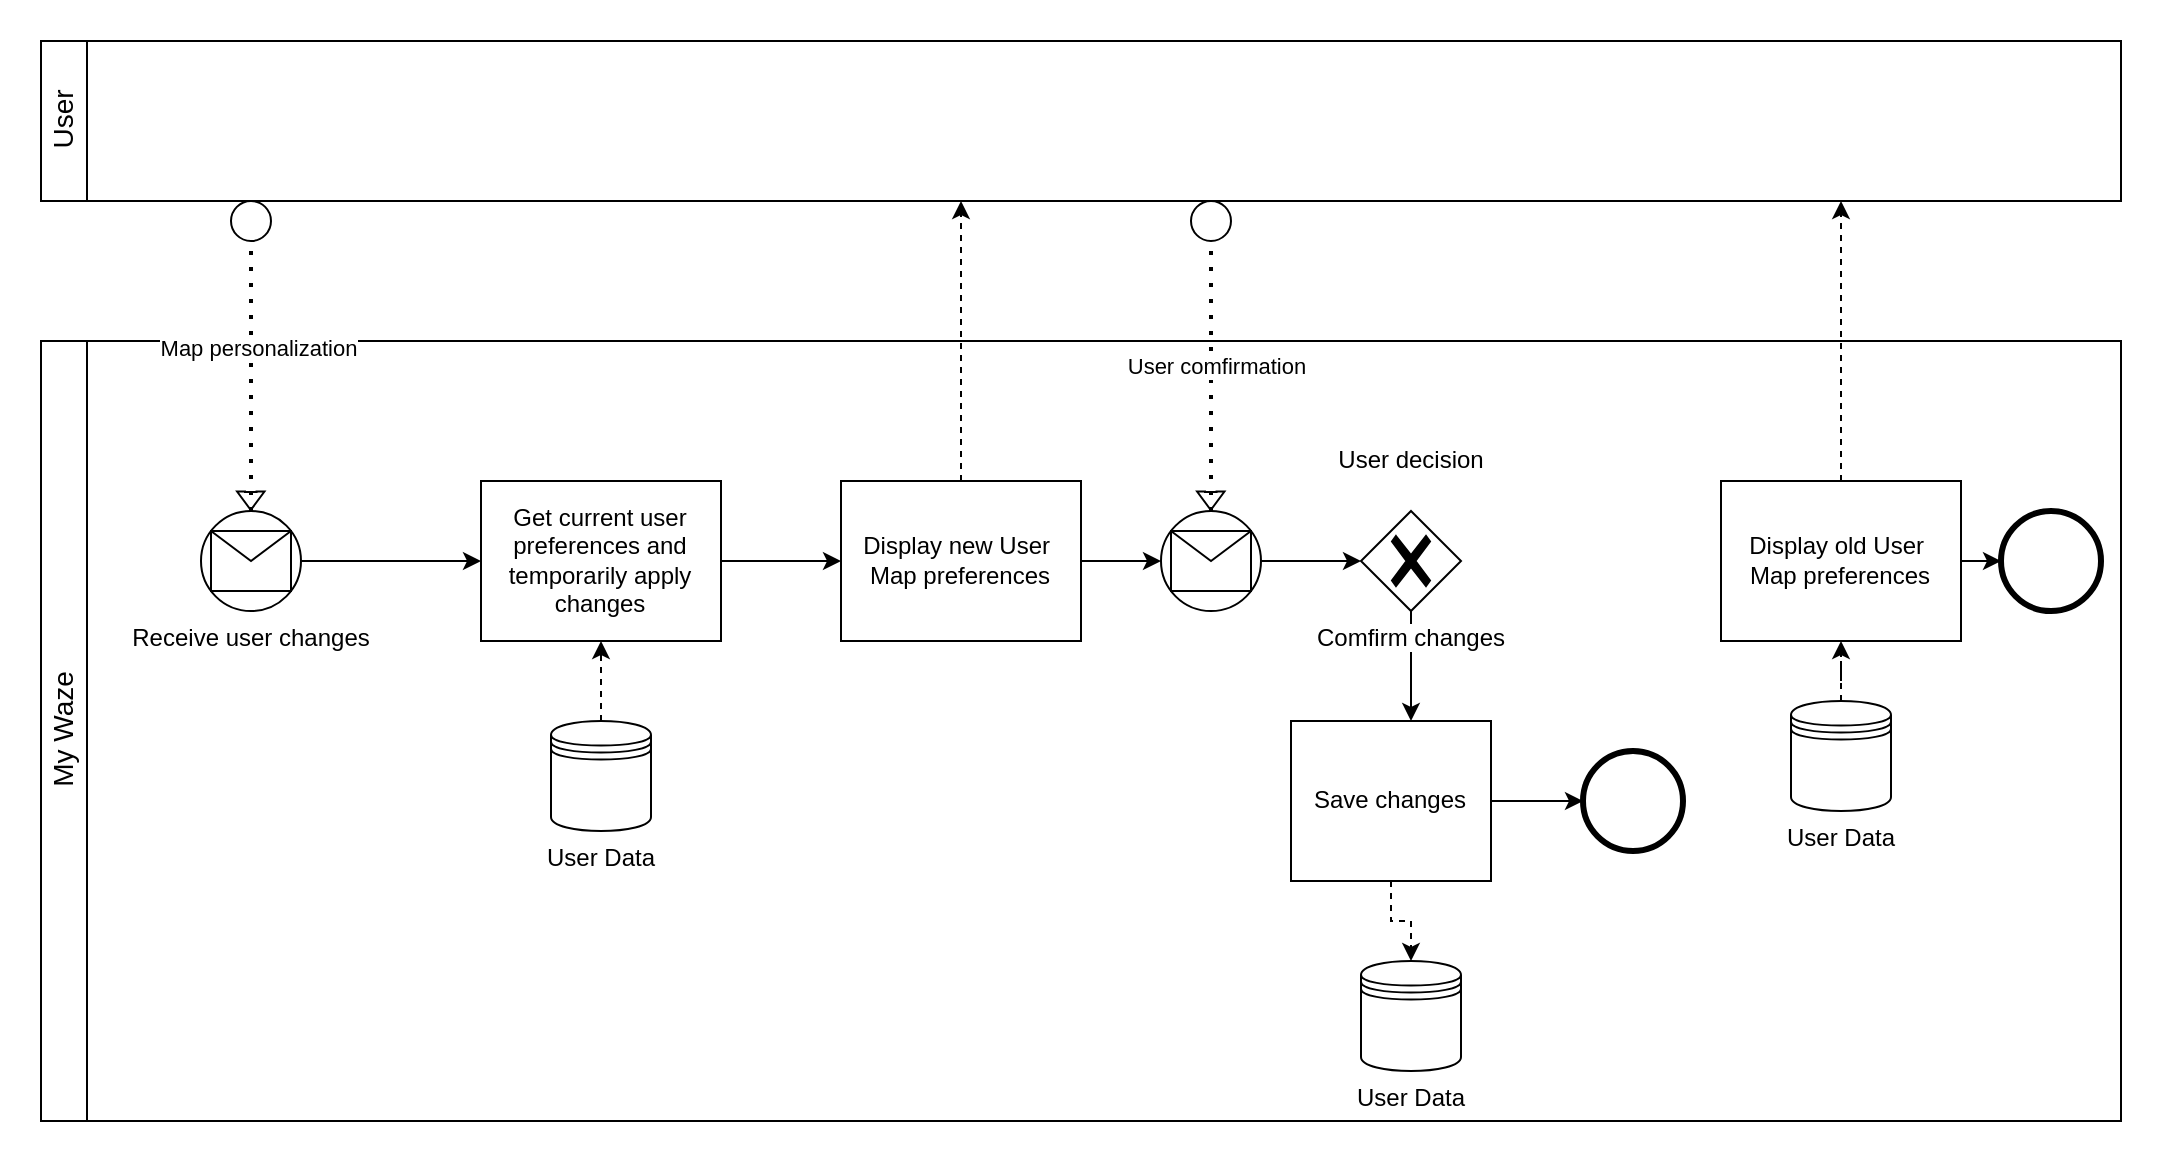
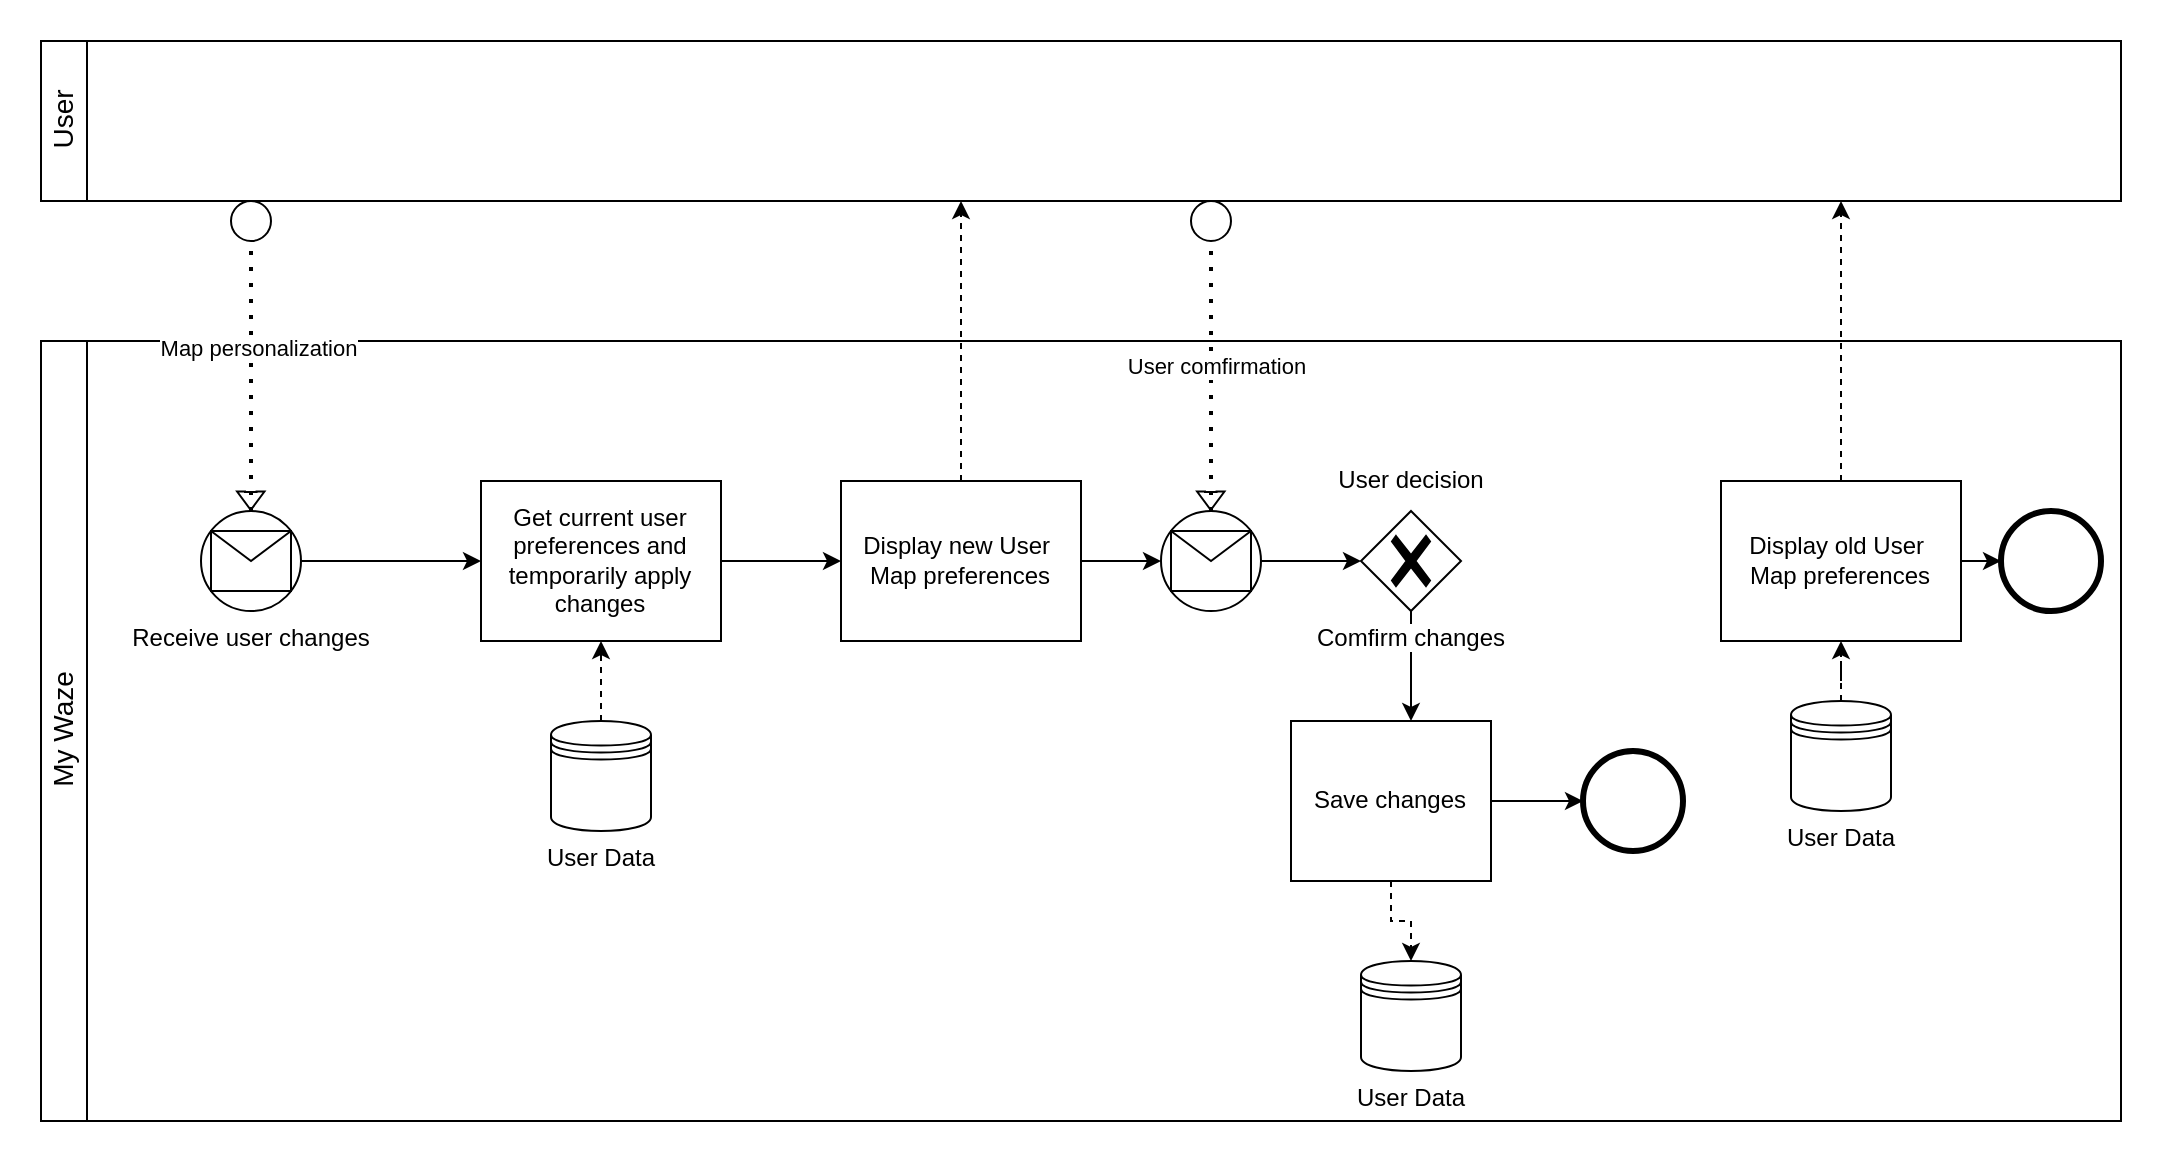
node "User decision": moved (1411, 461) -> (1411, 481)
